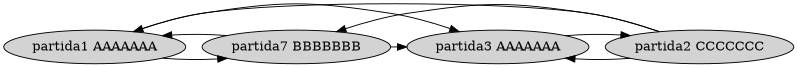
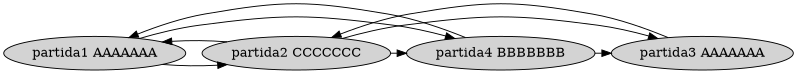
edge "partida1 AAAAAAA" -> "partida3 AAAAAAA": now "partida1 AAAAAAA" -> "partida2 CCCCCCC"
node "partida7 BBBBBBB": label "partida7 BBBBBBB" -> "partida4 BBBBBBB"
